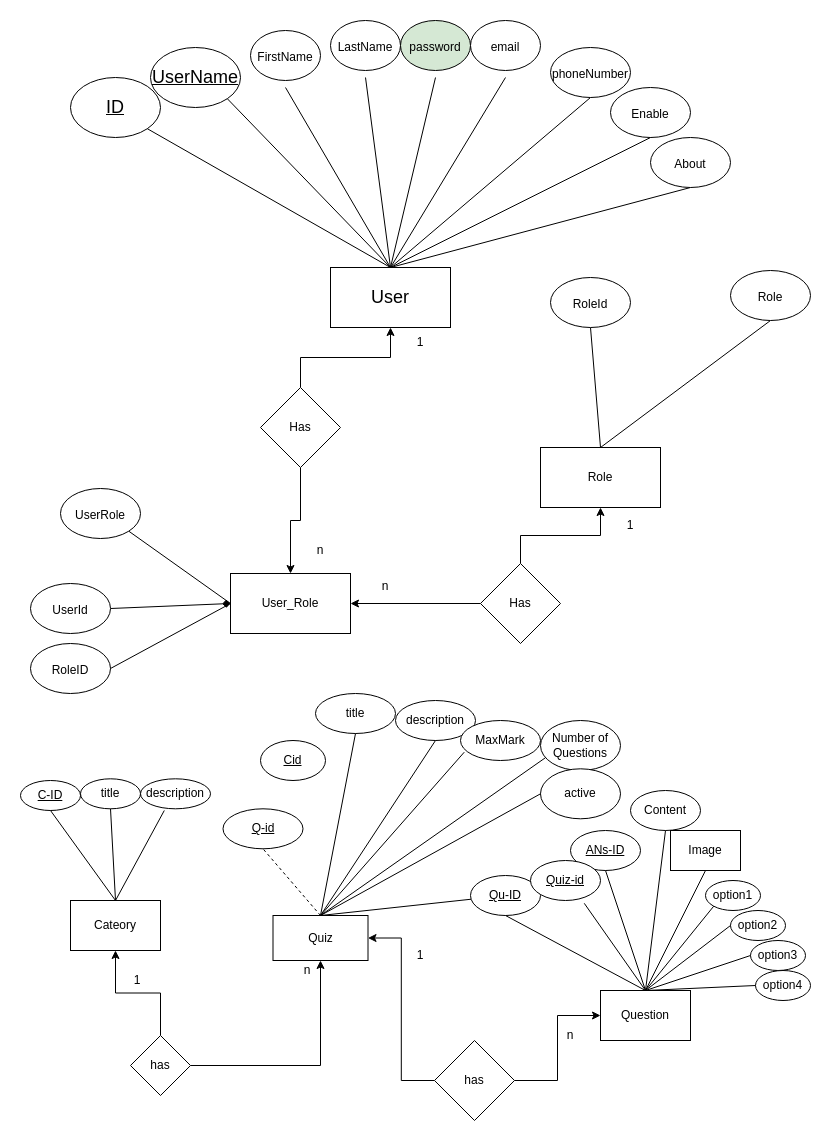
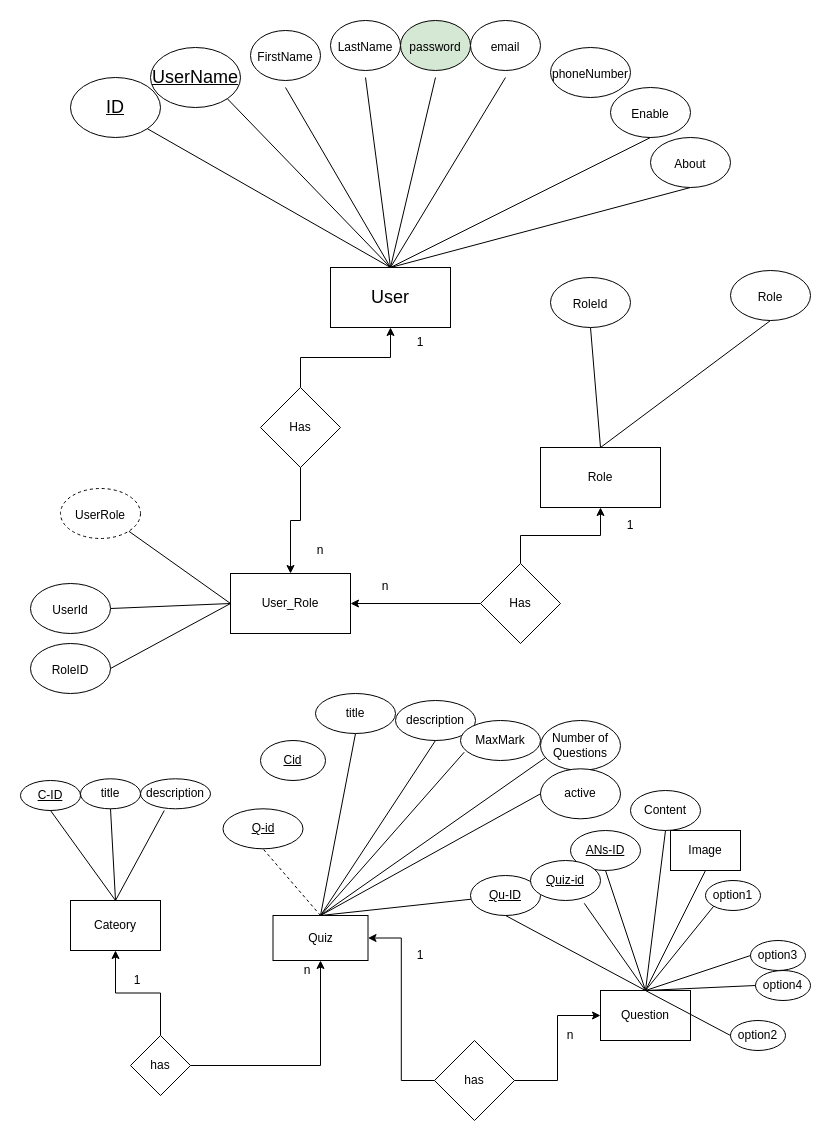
edge "phoneNumber" -- "User": removed
node "UserRole": style solid -> dashed
edge "UserId" -> "User_Role": arrowhead diamond -> none
node "option2": moved (758, 926) -> (758, 1036)
